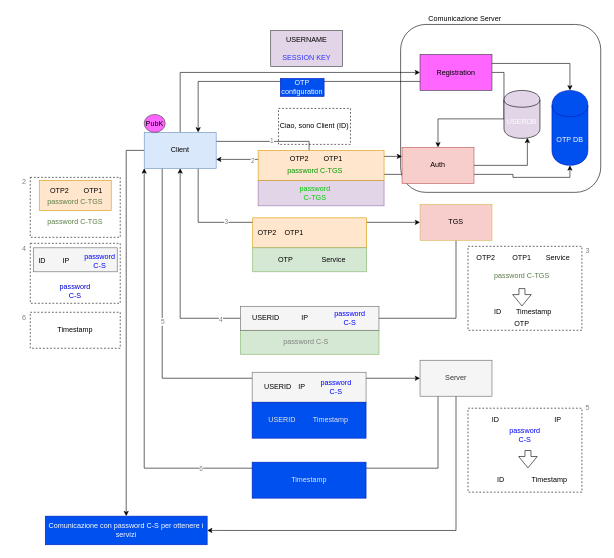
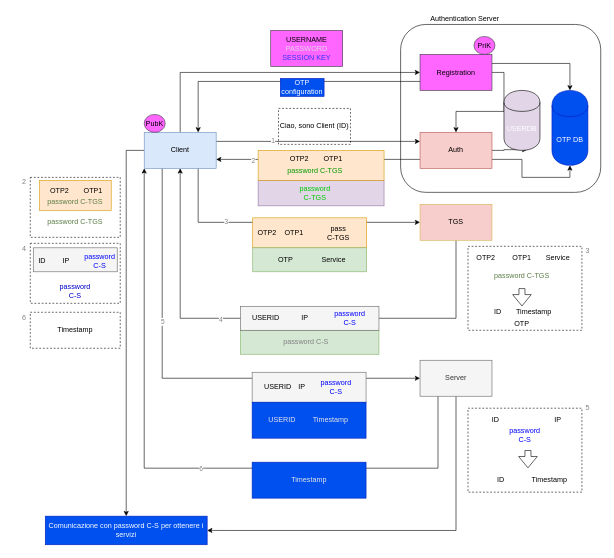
node "Comunicazione Server": label "Comunicazione Server" -> "Authentication Server"
node "PriK": added
node "USERNAME PASSWORD SESSION KEY": fillcolor #e1d5e7 -> #ff66ff
node "USERDB": size 36x48 -> 36x60
node "Auth": moved (438, 165) -> (456, 150)
node "pass C-TGS": added
